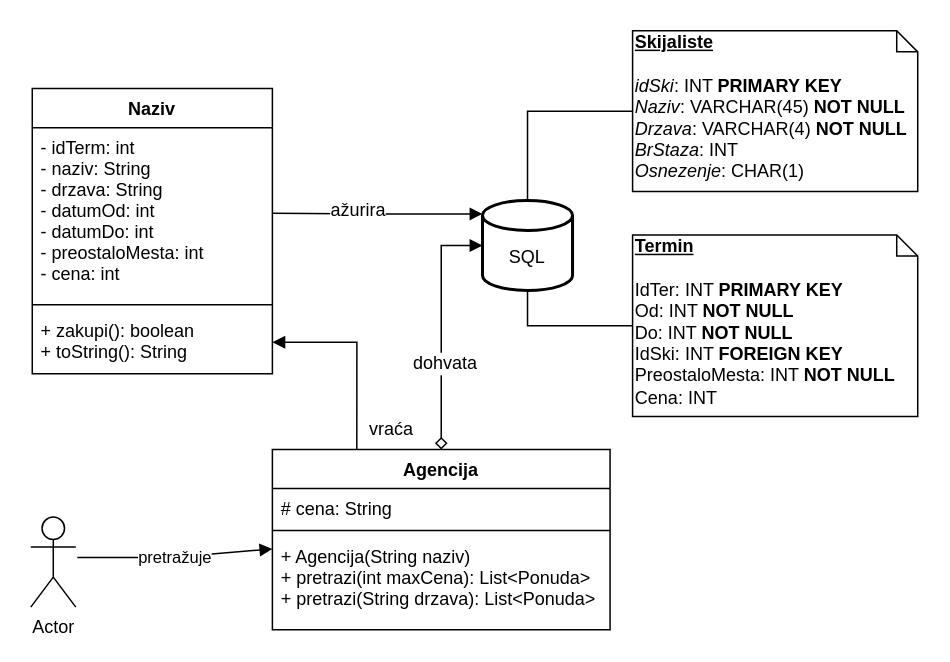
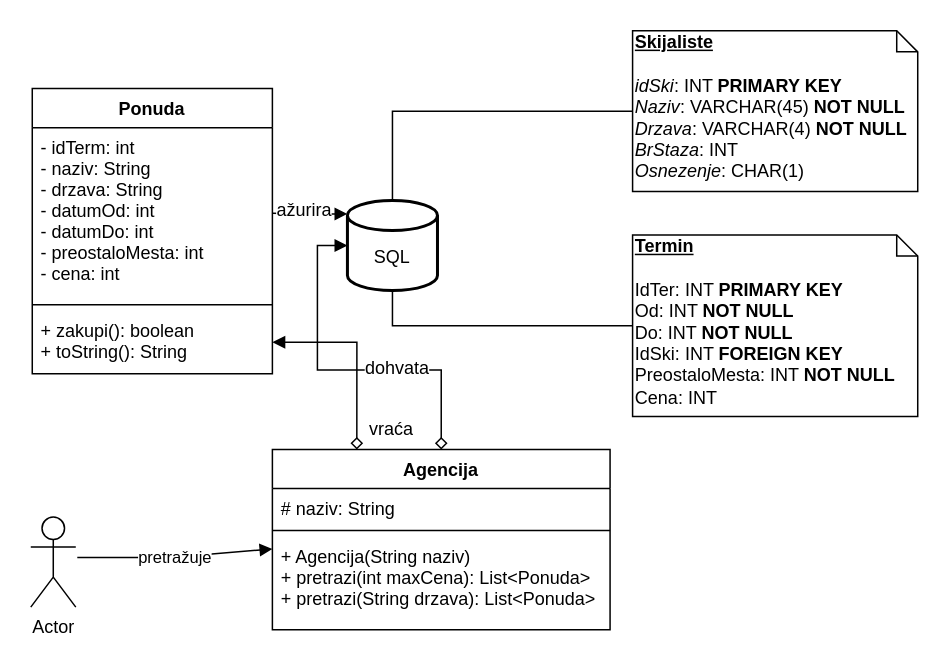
node "Naziv": label "Naziv" -> "Ponuda"
node "SQL": moved (527, 245) -> (392, 245)
edge "Agencija" -> "+ zakupi(): boolean + toString(): String": arrowhead none -> diamond
node "# cena: String": label "# cena: String" -> "# naziv: String"
